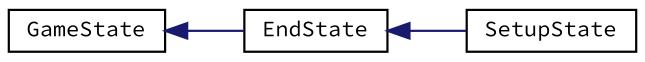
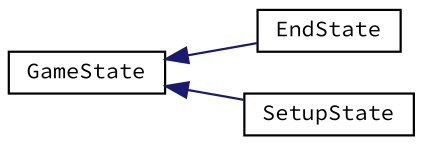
edge "SetupState" -> "EndState": now "SetupState" -> "GameState"
